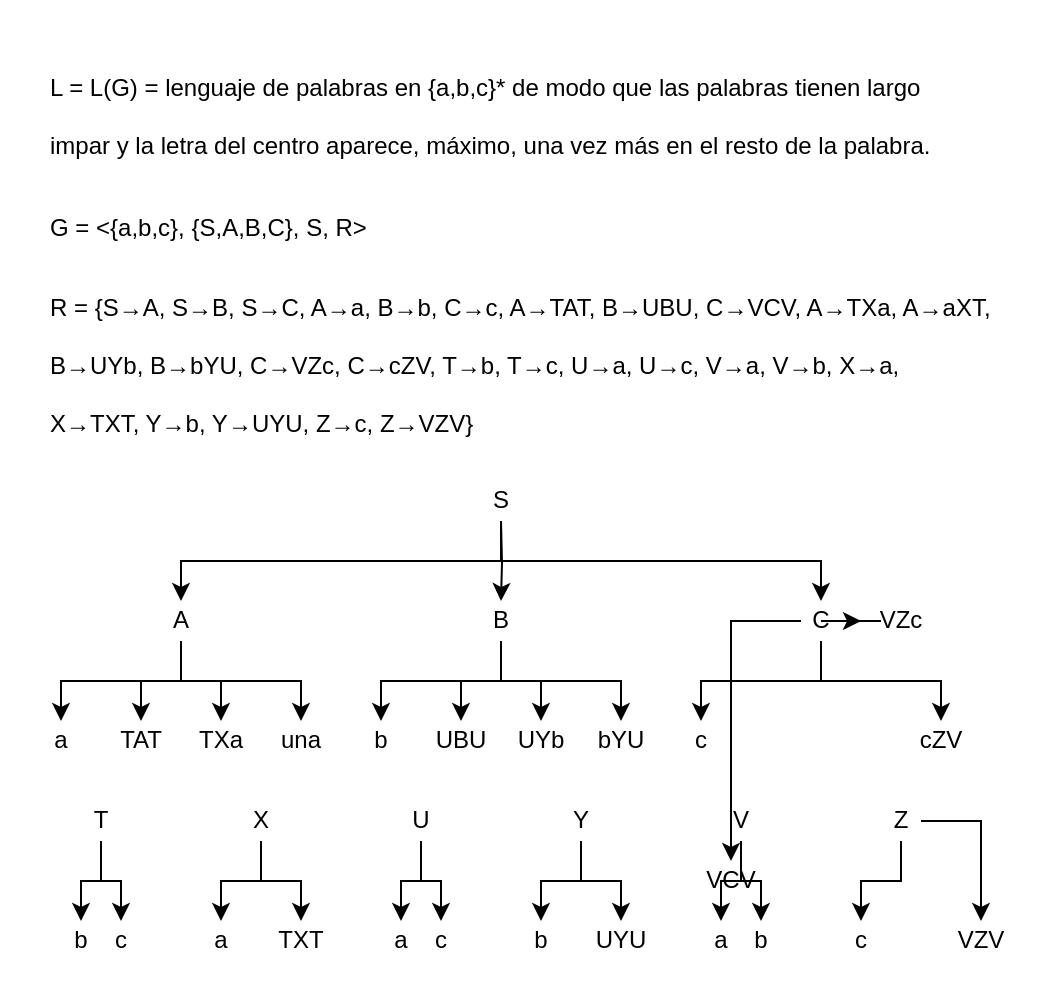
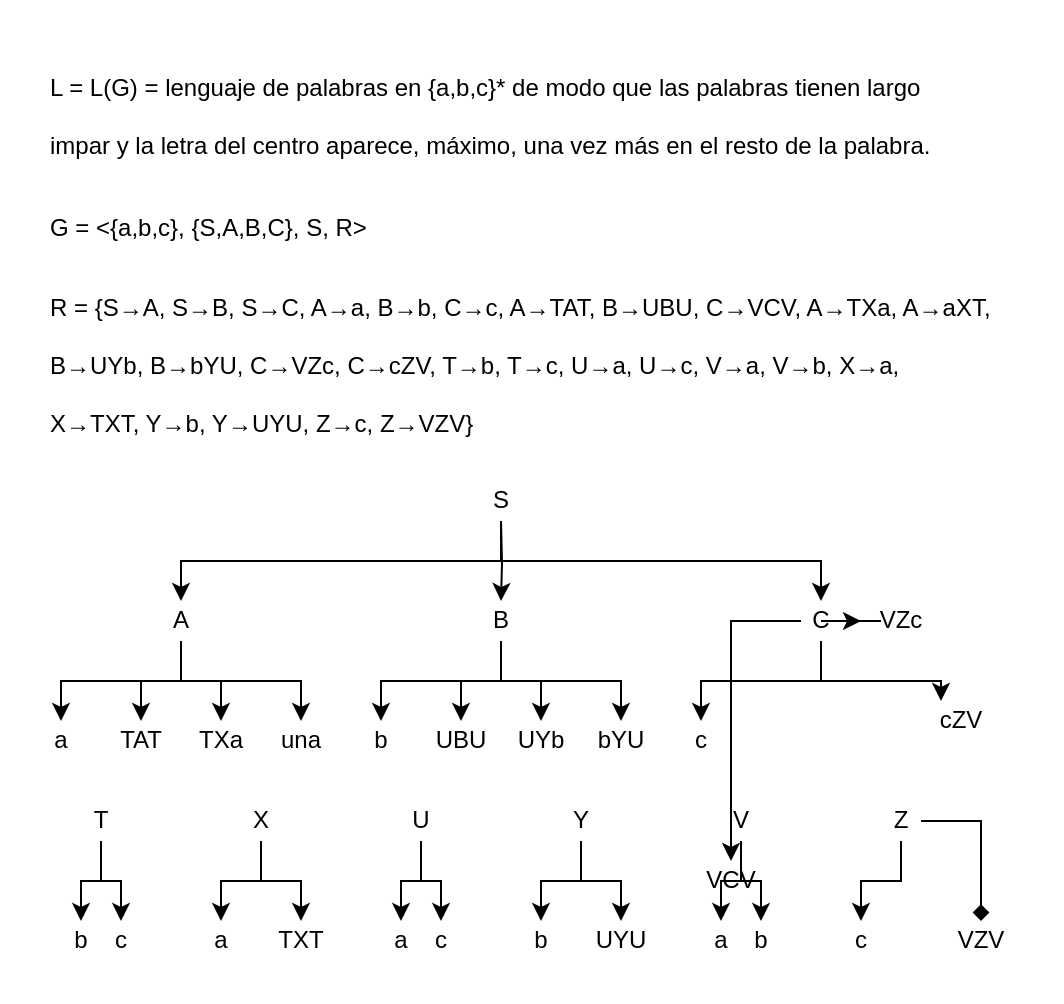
node "cZV": moved (941, 741) -> (961, 721)
edge "Z" -> "VZV": arrowhead classic -> diamond
